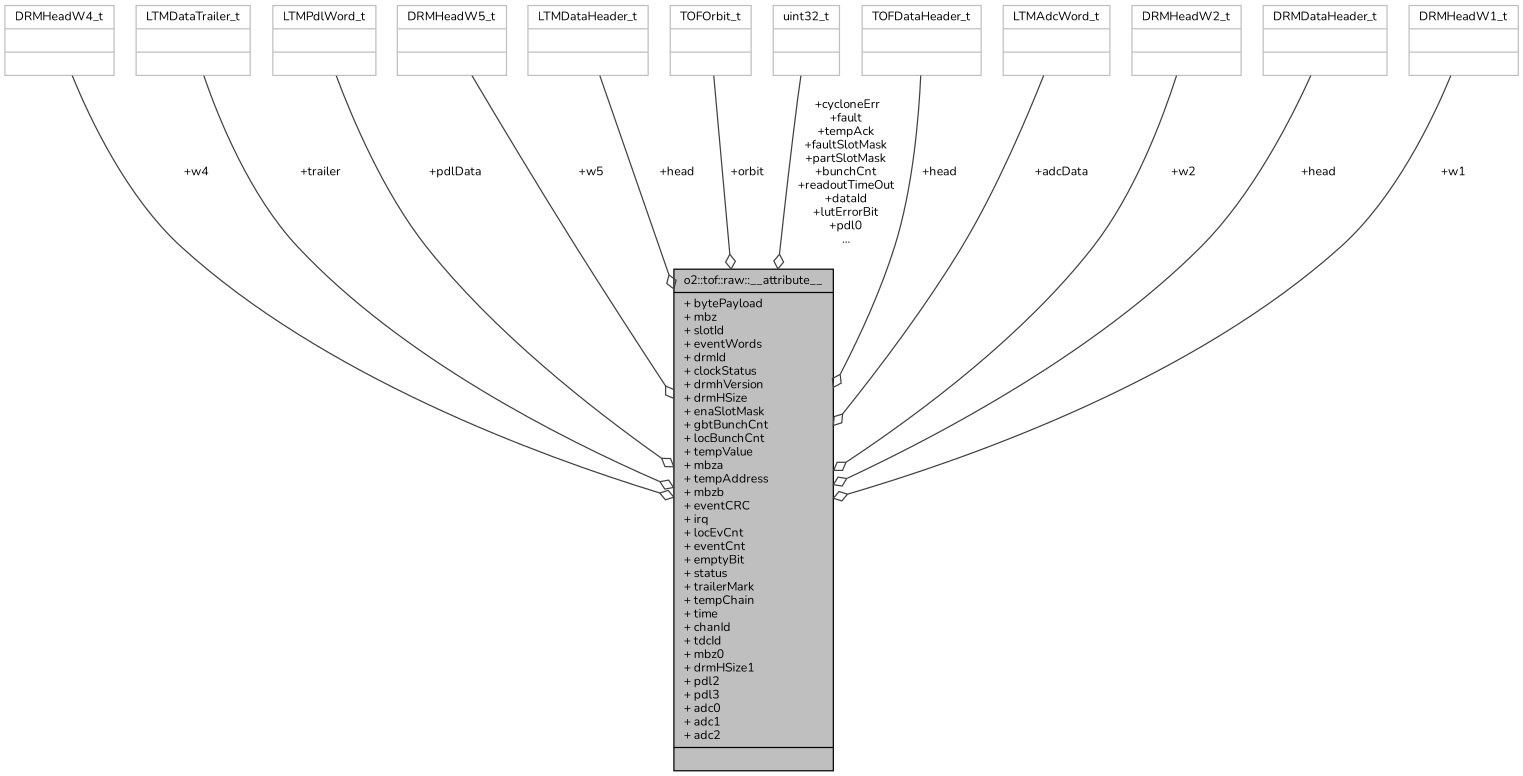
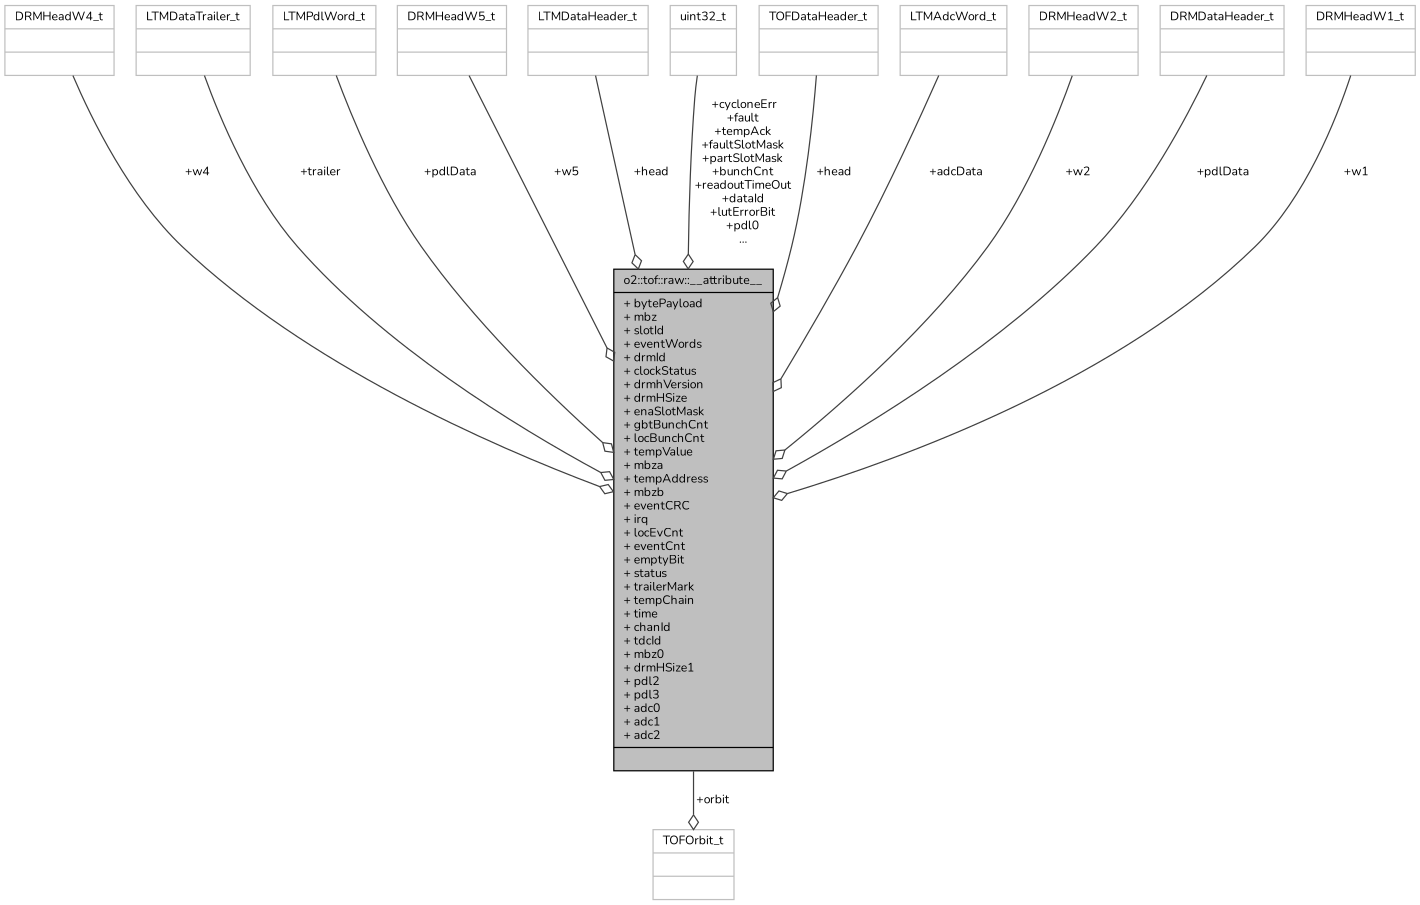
edge "TOFOrbit_t" -> "o2::tof::raw::__attribute__": reversed
edge "DRMDataHeader_t" -> "o2::tof::raw::__attribute__": label " +head" -> " +pdlData"
